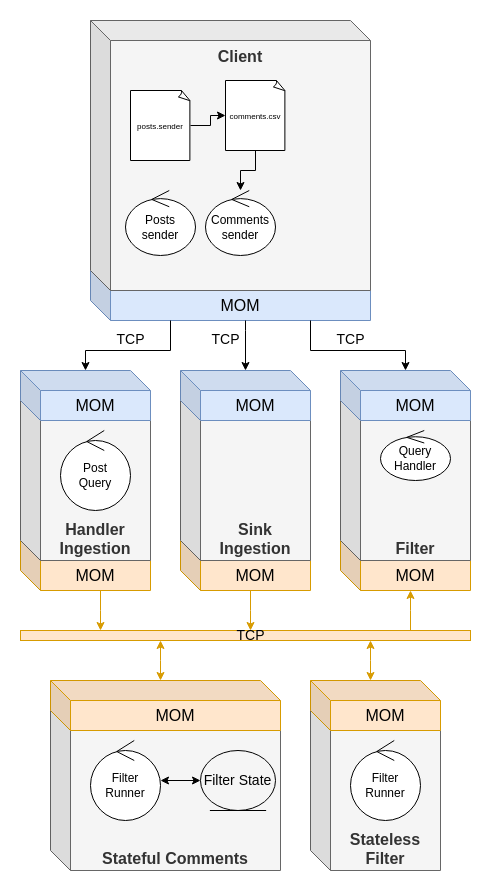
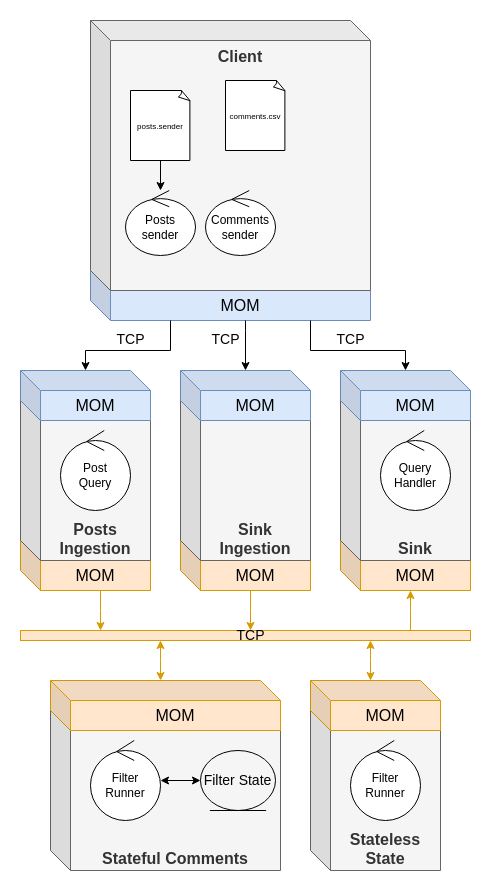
edge "posts.sender" -> "comments.csv": now "posts.sender" -> "Posts sender"
edge "comments.csv" -> "Comments sender": removed
node "Query Handler": size 70x50 -> 70x80
node "Handler Ingestion": label "Handler Ingestion" -> "Posts Ingestion"
node "Filter": label "Filter" -> "Sink"
node "Stateless Filter": label "Stateless Filter" -> "Stateless State"
